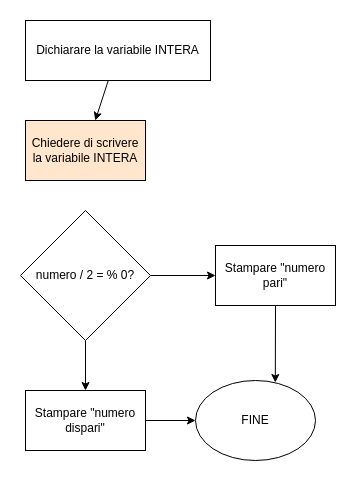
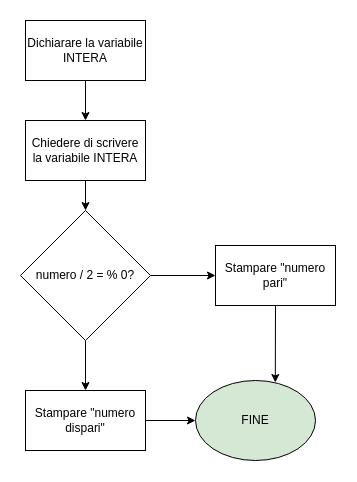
node "Dichiarare la variabile INTERA": size 185x60 -> 120x60
node "Chiedere di scrivere la variabile INTERA": fillcolor #ffe6cc -> #ffffff
edge "Chiedere di scrivere la variabile INTERA" -> "numero / 2 = % 0?": added
node "FINE": fillcolor #ffffff -> #d5e8d4
